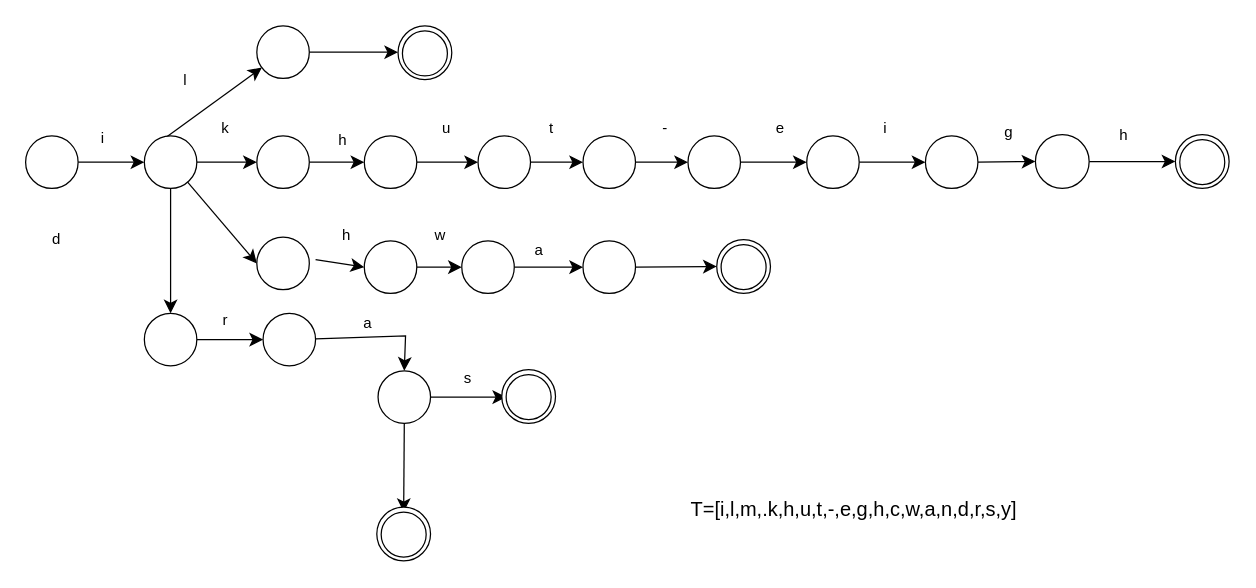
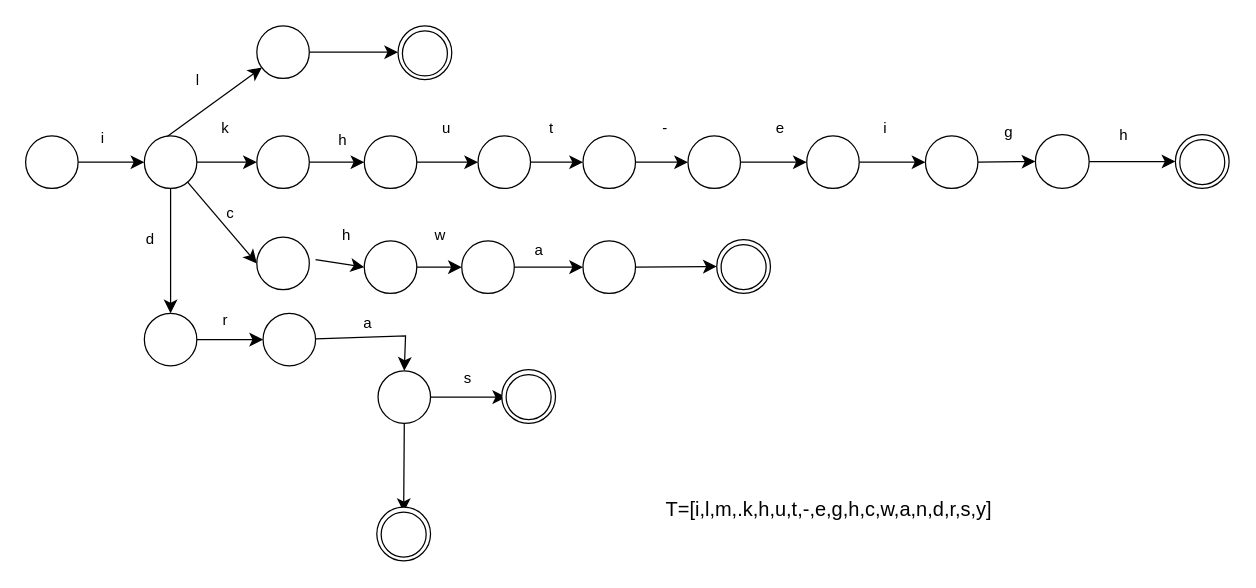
node "l": moved (186, 81) -> (198, 81)
node "c": added
node "d": moved (57, 239) -> (151, 239)
node "T=[i,l,m,.k,h,u,t,-,e,g,h,c,w,a,n,d,r,s,y]": moved (854, 509) -> (829, 509)
